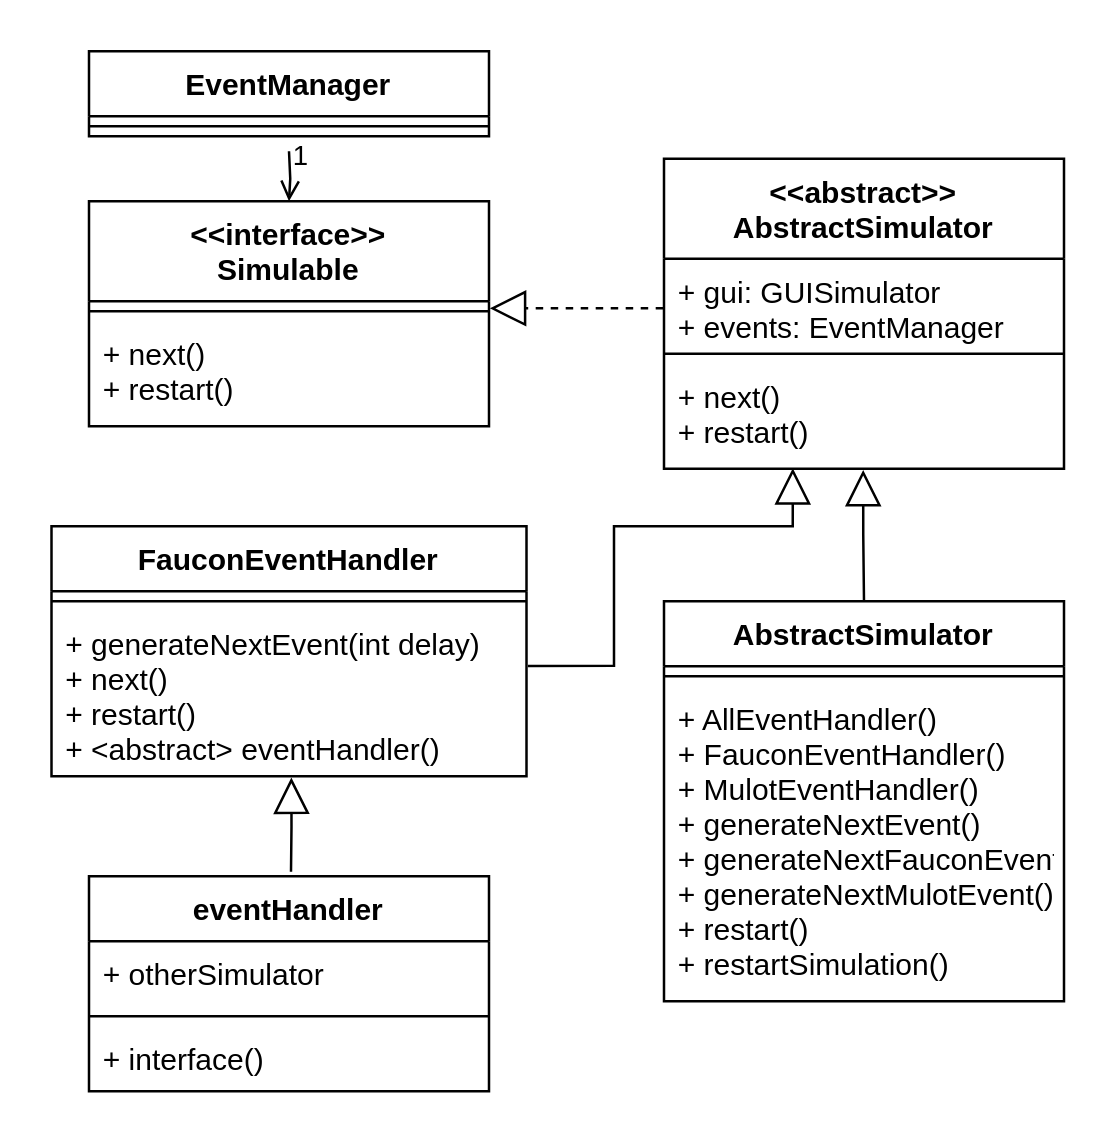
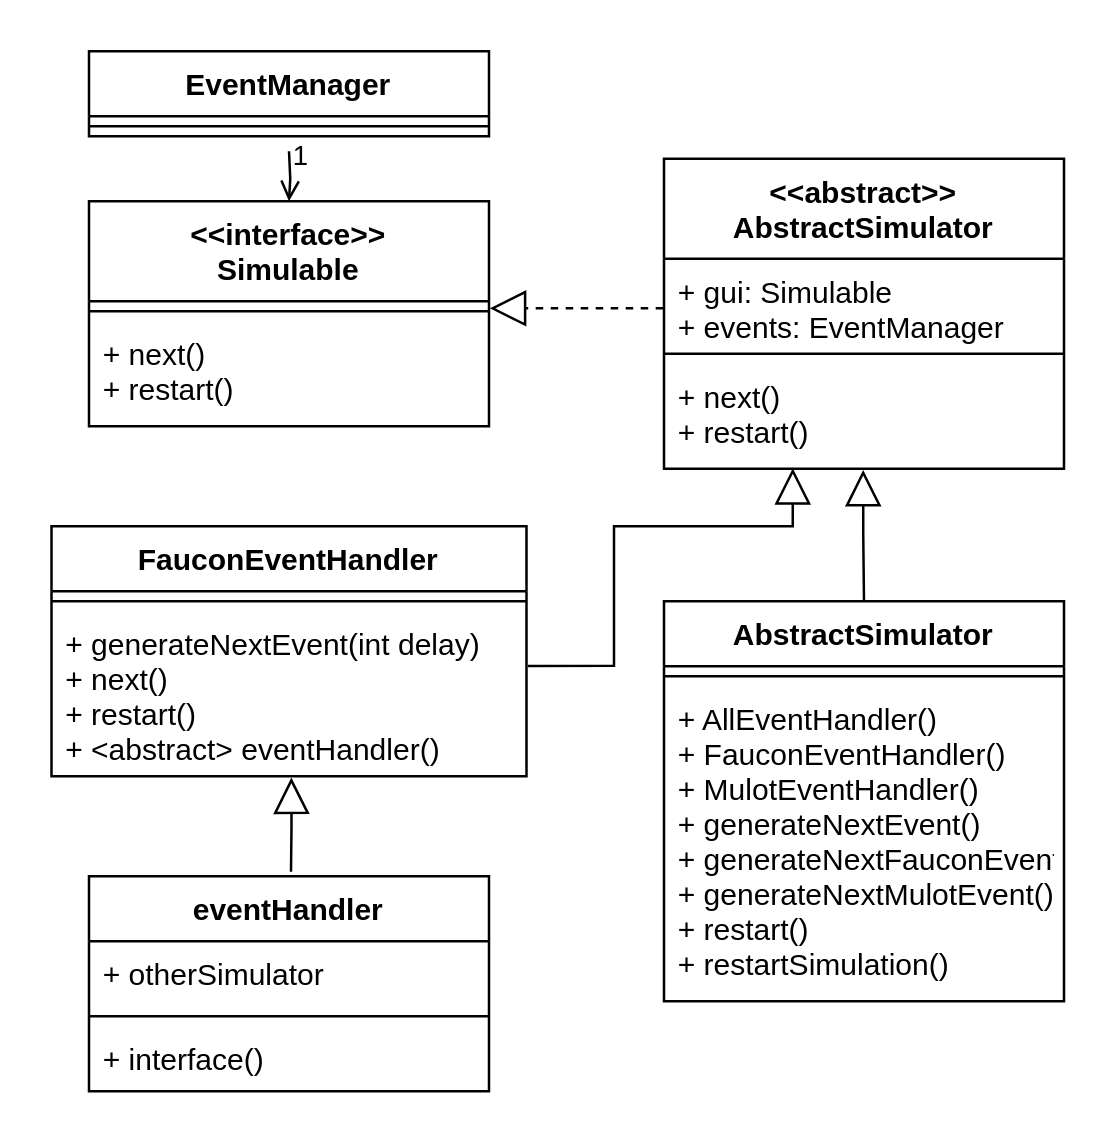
node "+ gui: GUISimulator + events: EventManager": label "+ gui: GUISimulator + events: EventManager" -> "+ gui: Simulable + events: EventManager"
